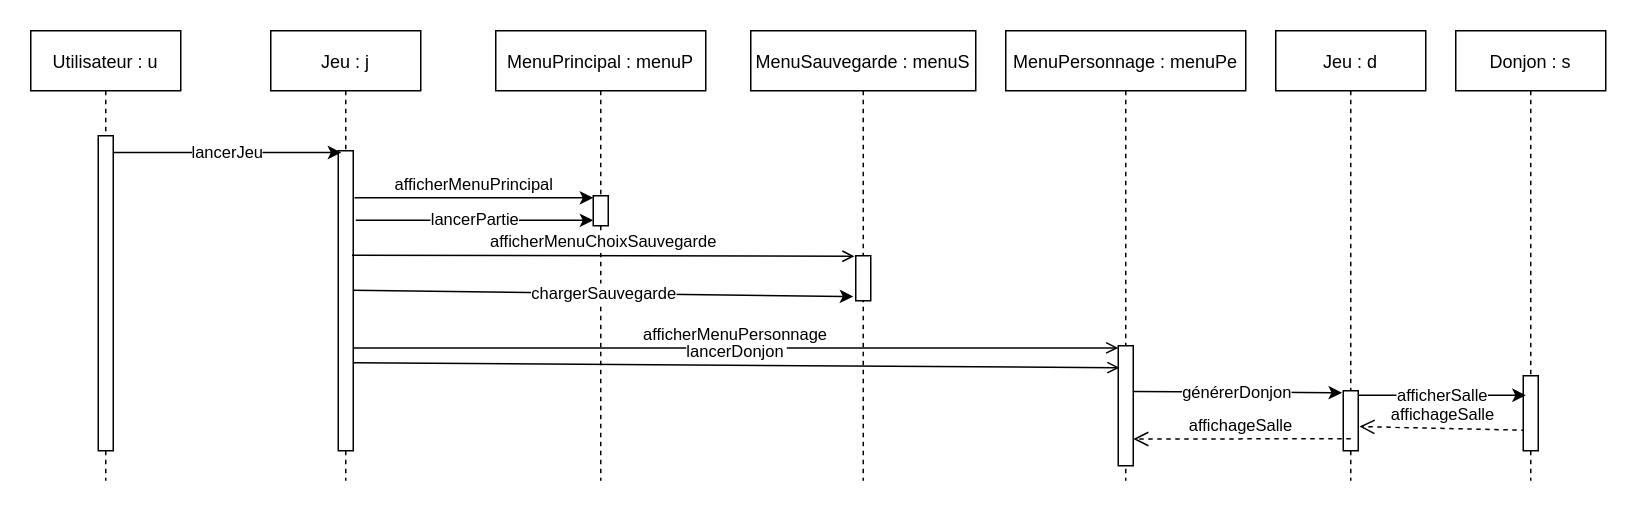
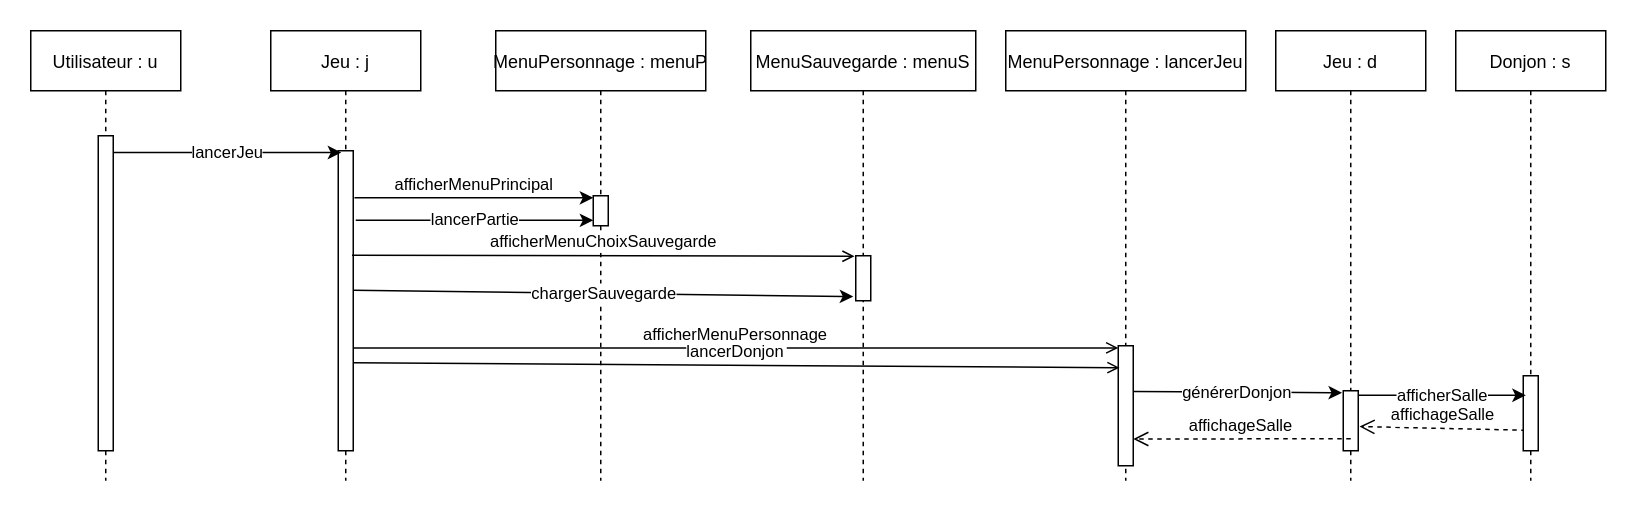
node "MenuPrincipal : menuP": label "MenuPrincipal : menuP" -> "MenuPersonnage : menuP"
node "MenuPersonnage : menuPe": label "MenuPersonnage : menuPe" -> "MenuPersonnage : lancerJeu"
